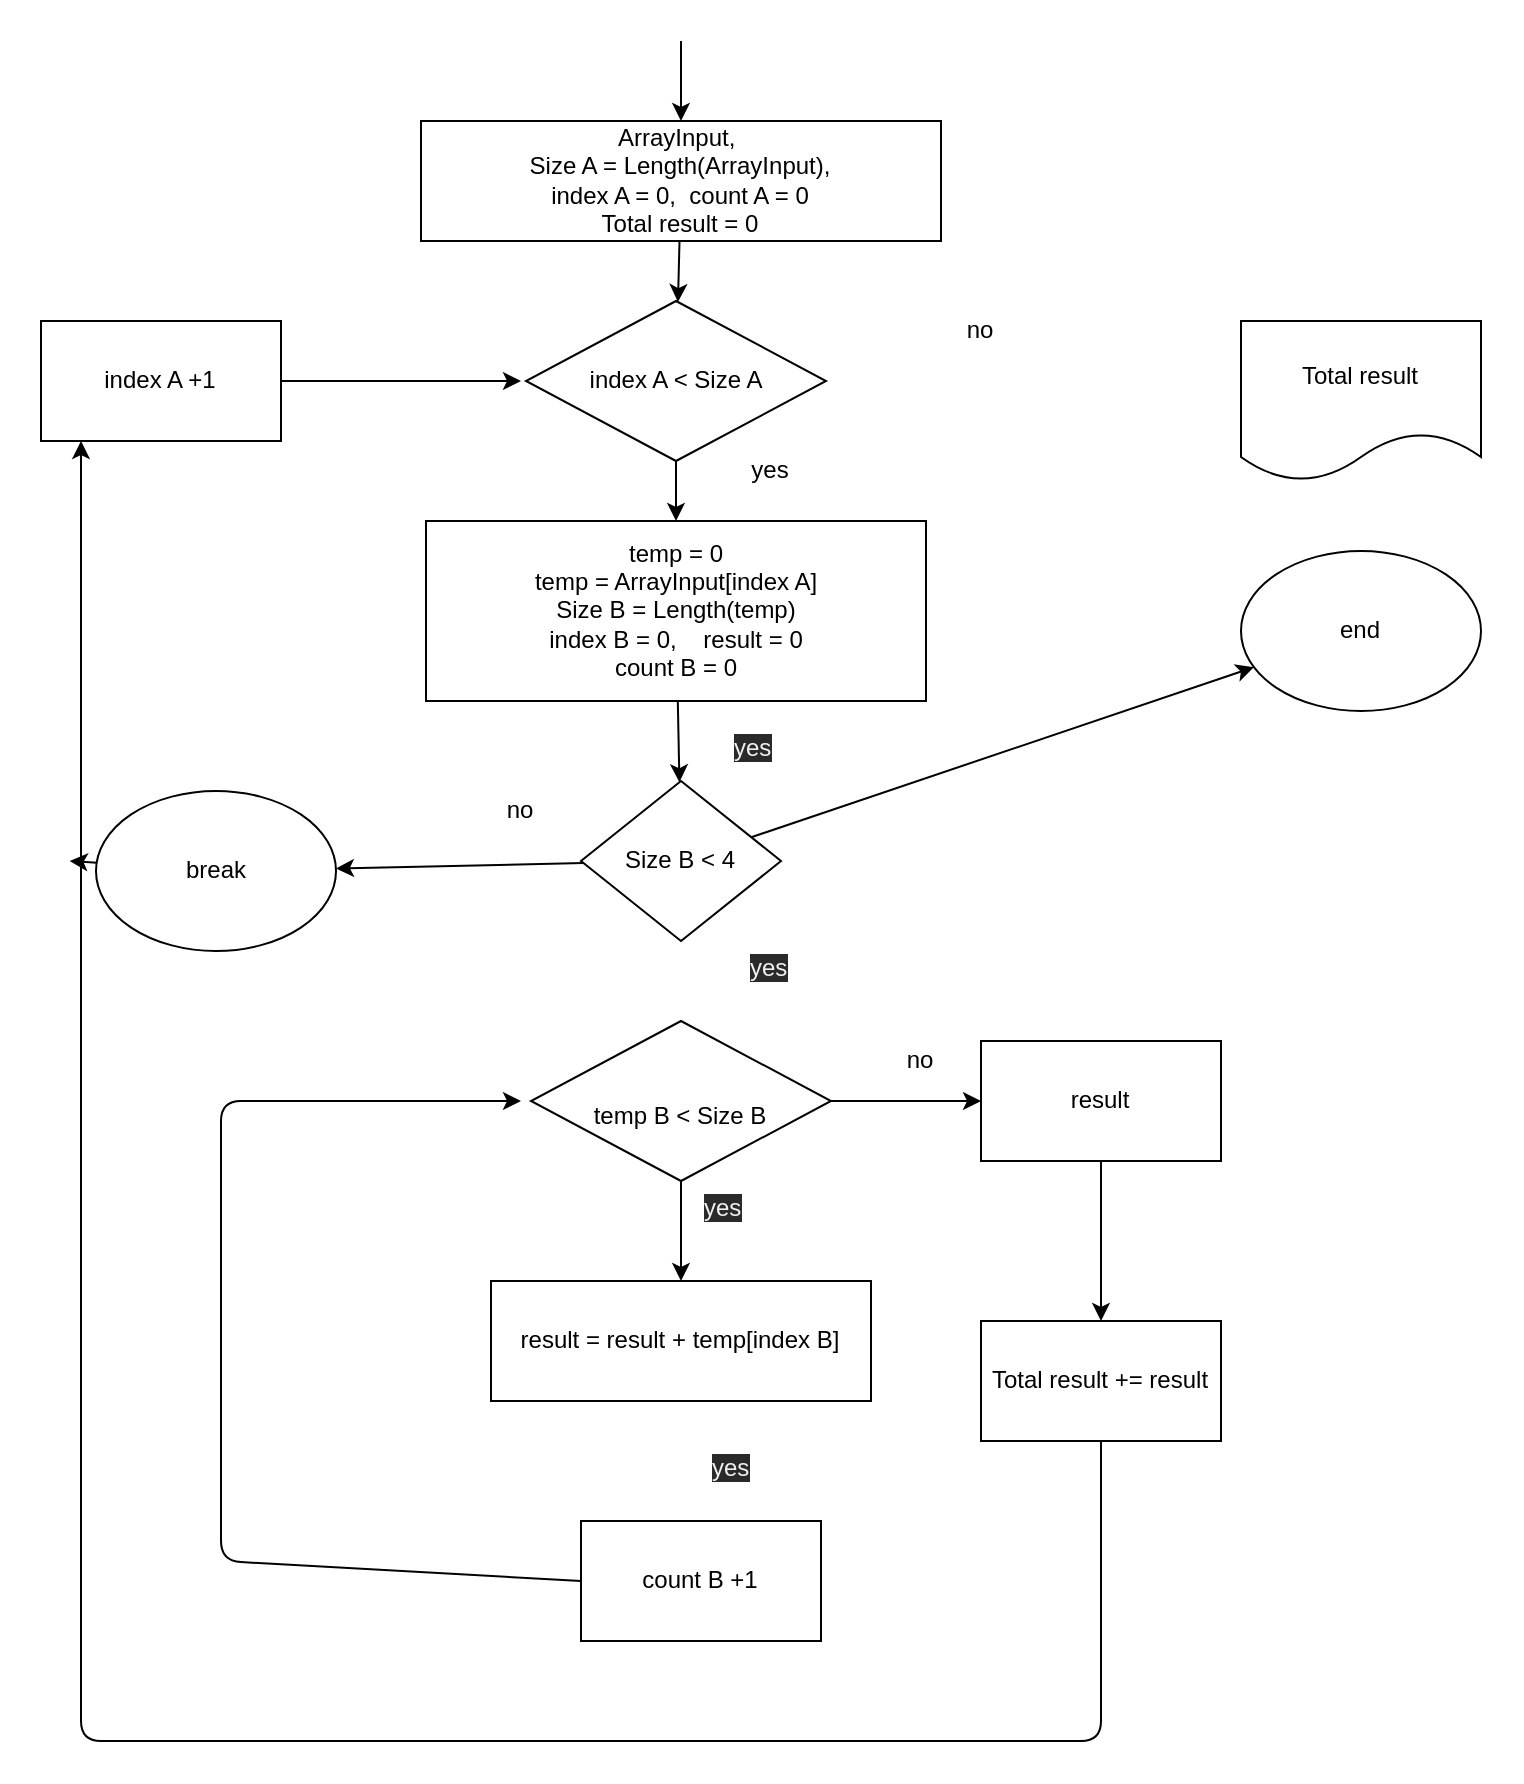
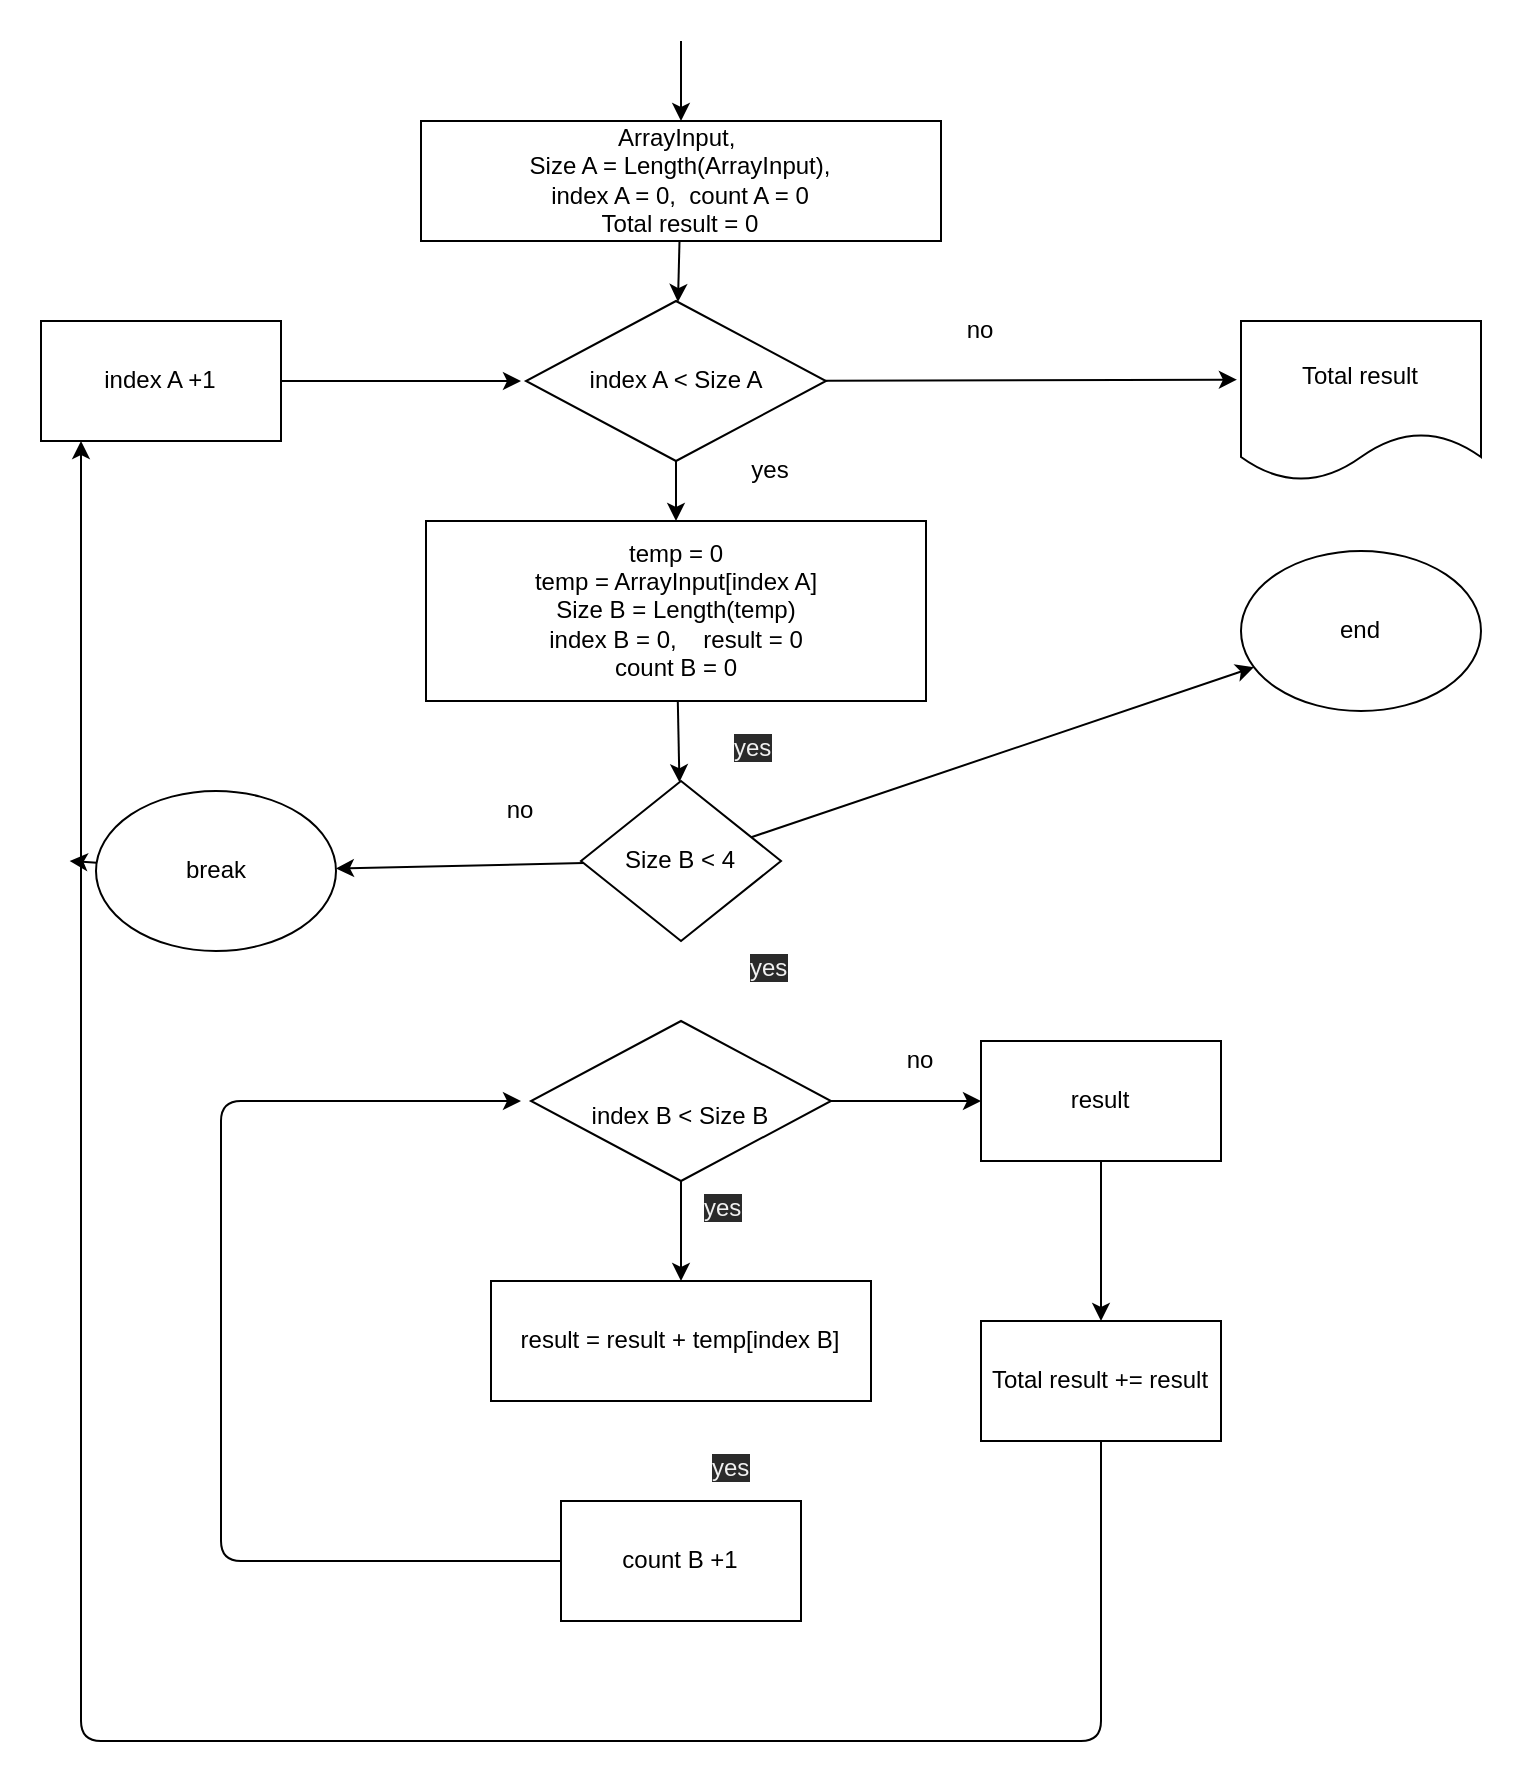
edge "index A < Size A" -> "Total result": added
node "temp B < Size B": label "temp B < Size B" -> "index B < Size B"
node "count B +1": moved (701, 1581) -> (681, 1561)
